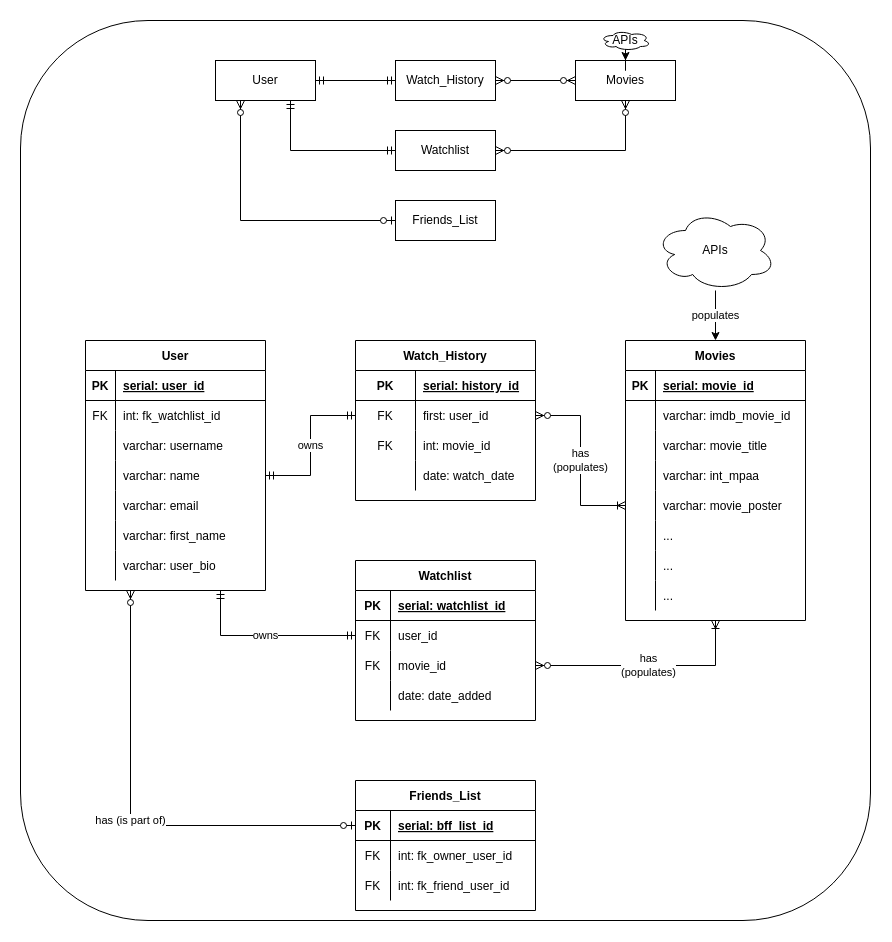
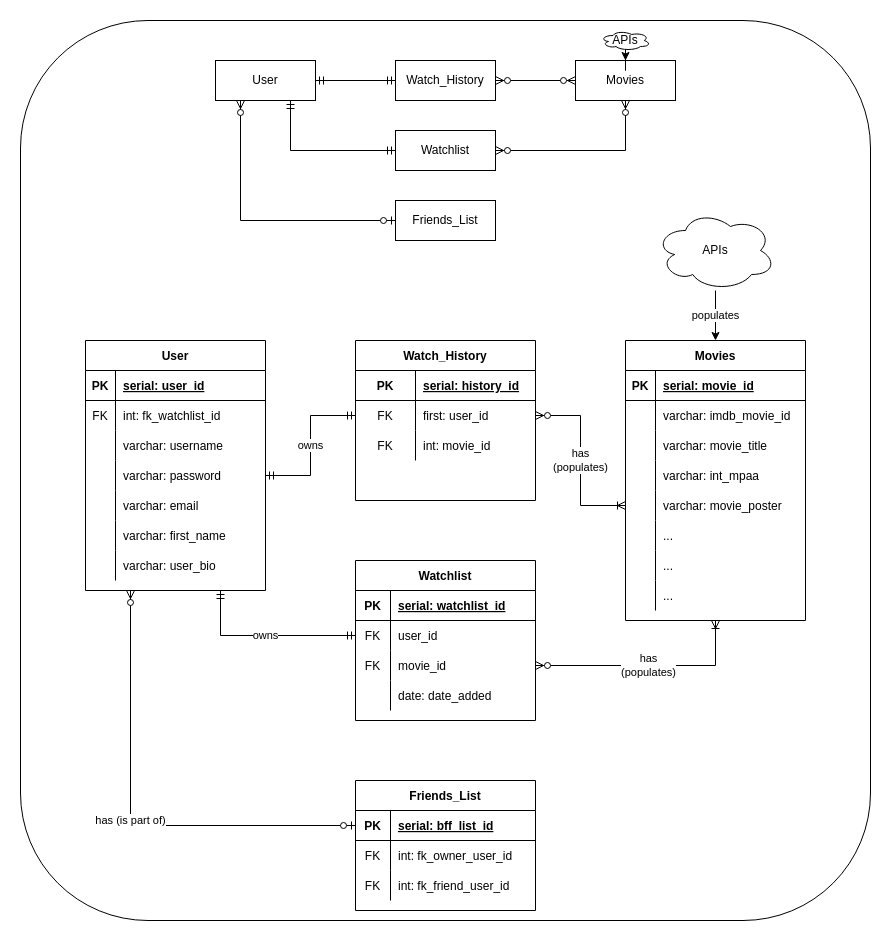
node "varchar: name": label "varchar: name" -> "varchar: password"
node "date: watch_date": removed
